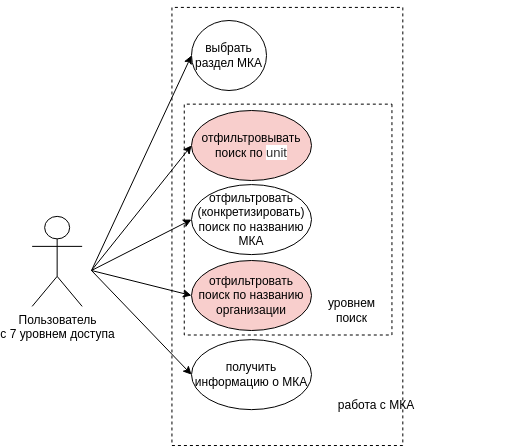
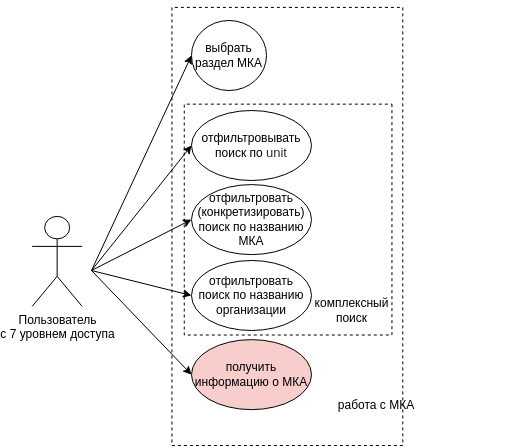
node "отфильтровывать поиск по unit": fillcolor #f8cecc -> #ffffff
node "отфильтровать поиск по названию организации": fillcolor #f8cecc -> #ffffff
node "уровнем поиск": label "уровнем поиск" -> "комплексный поиск"
node "получить информацию о МКА": fillcolor #ffffff -> #f8cecc
